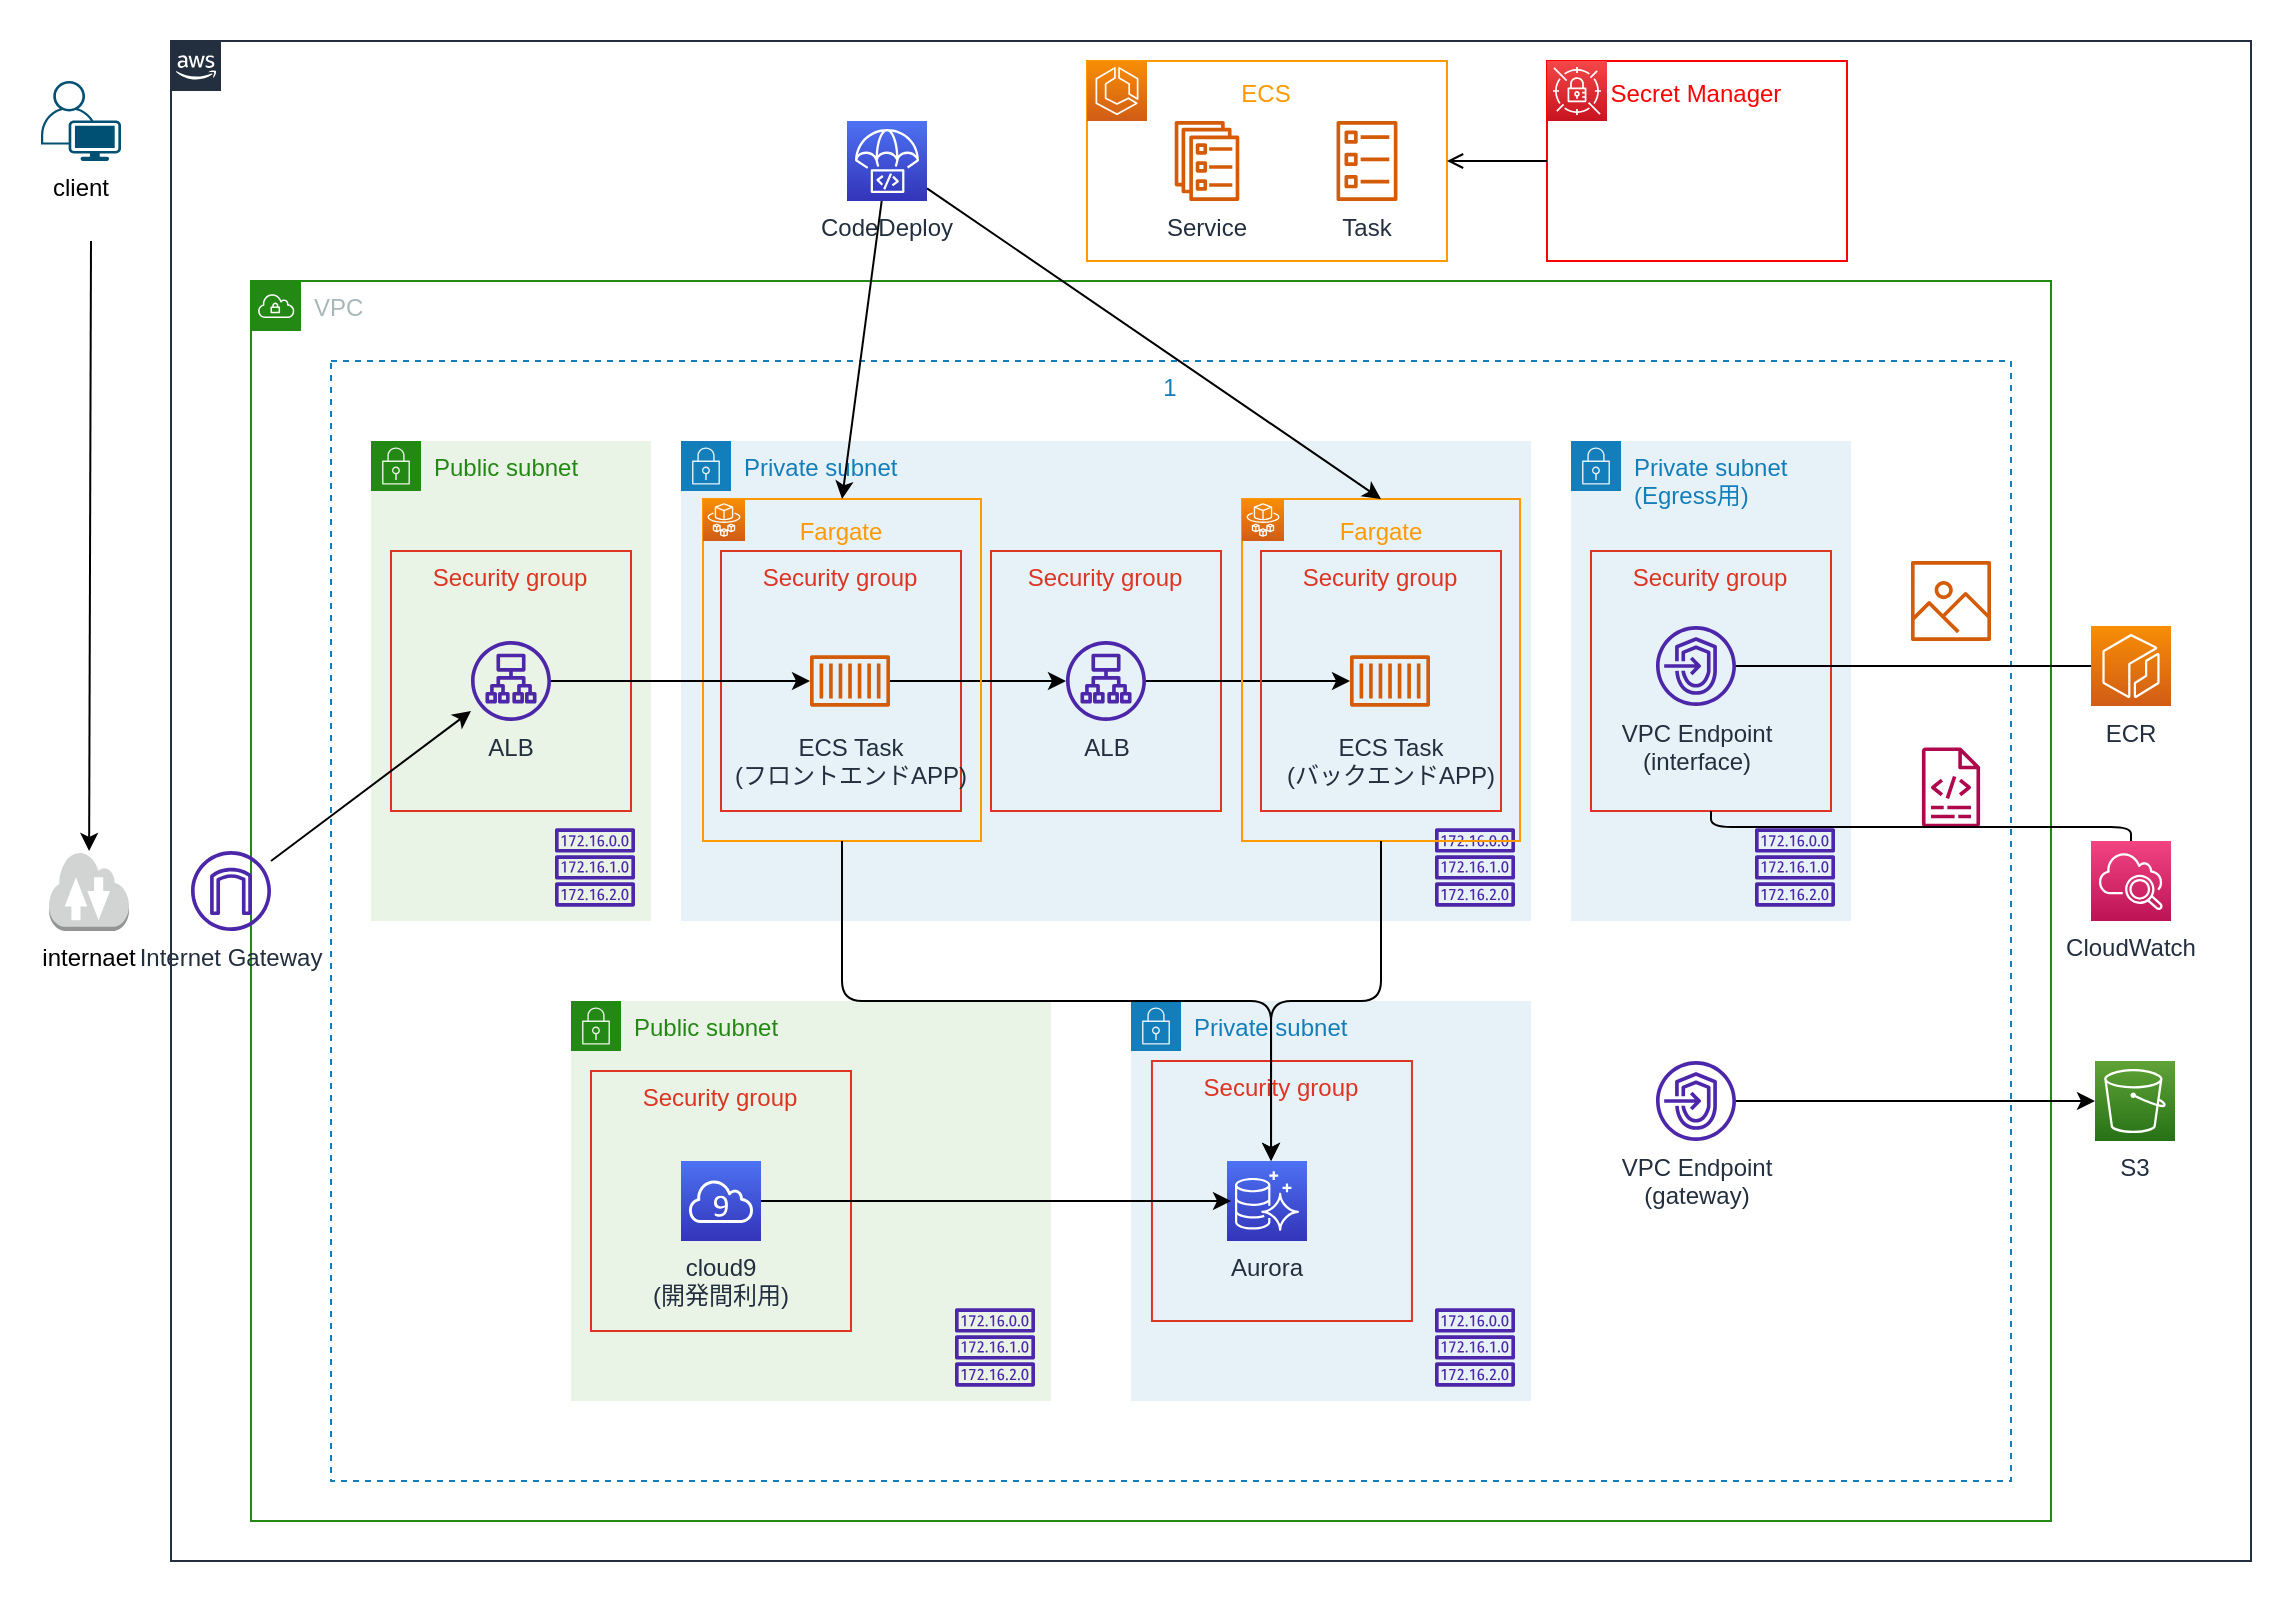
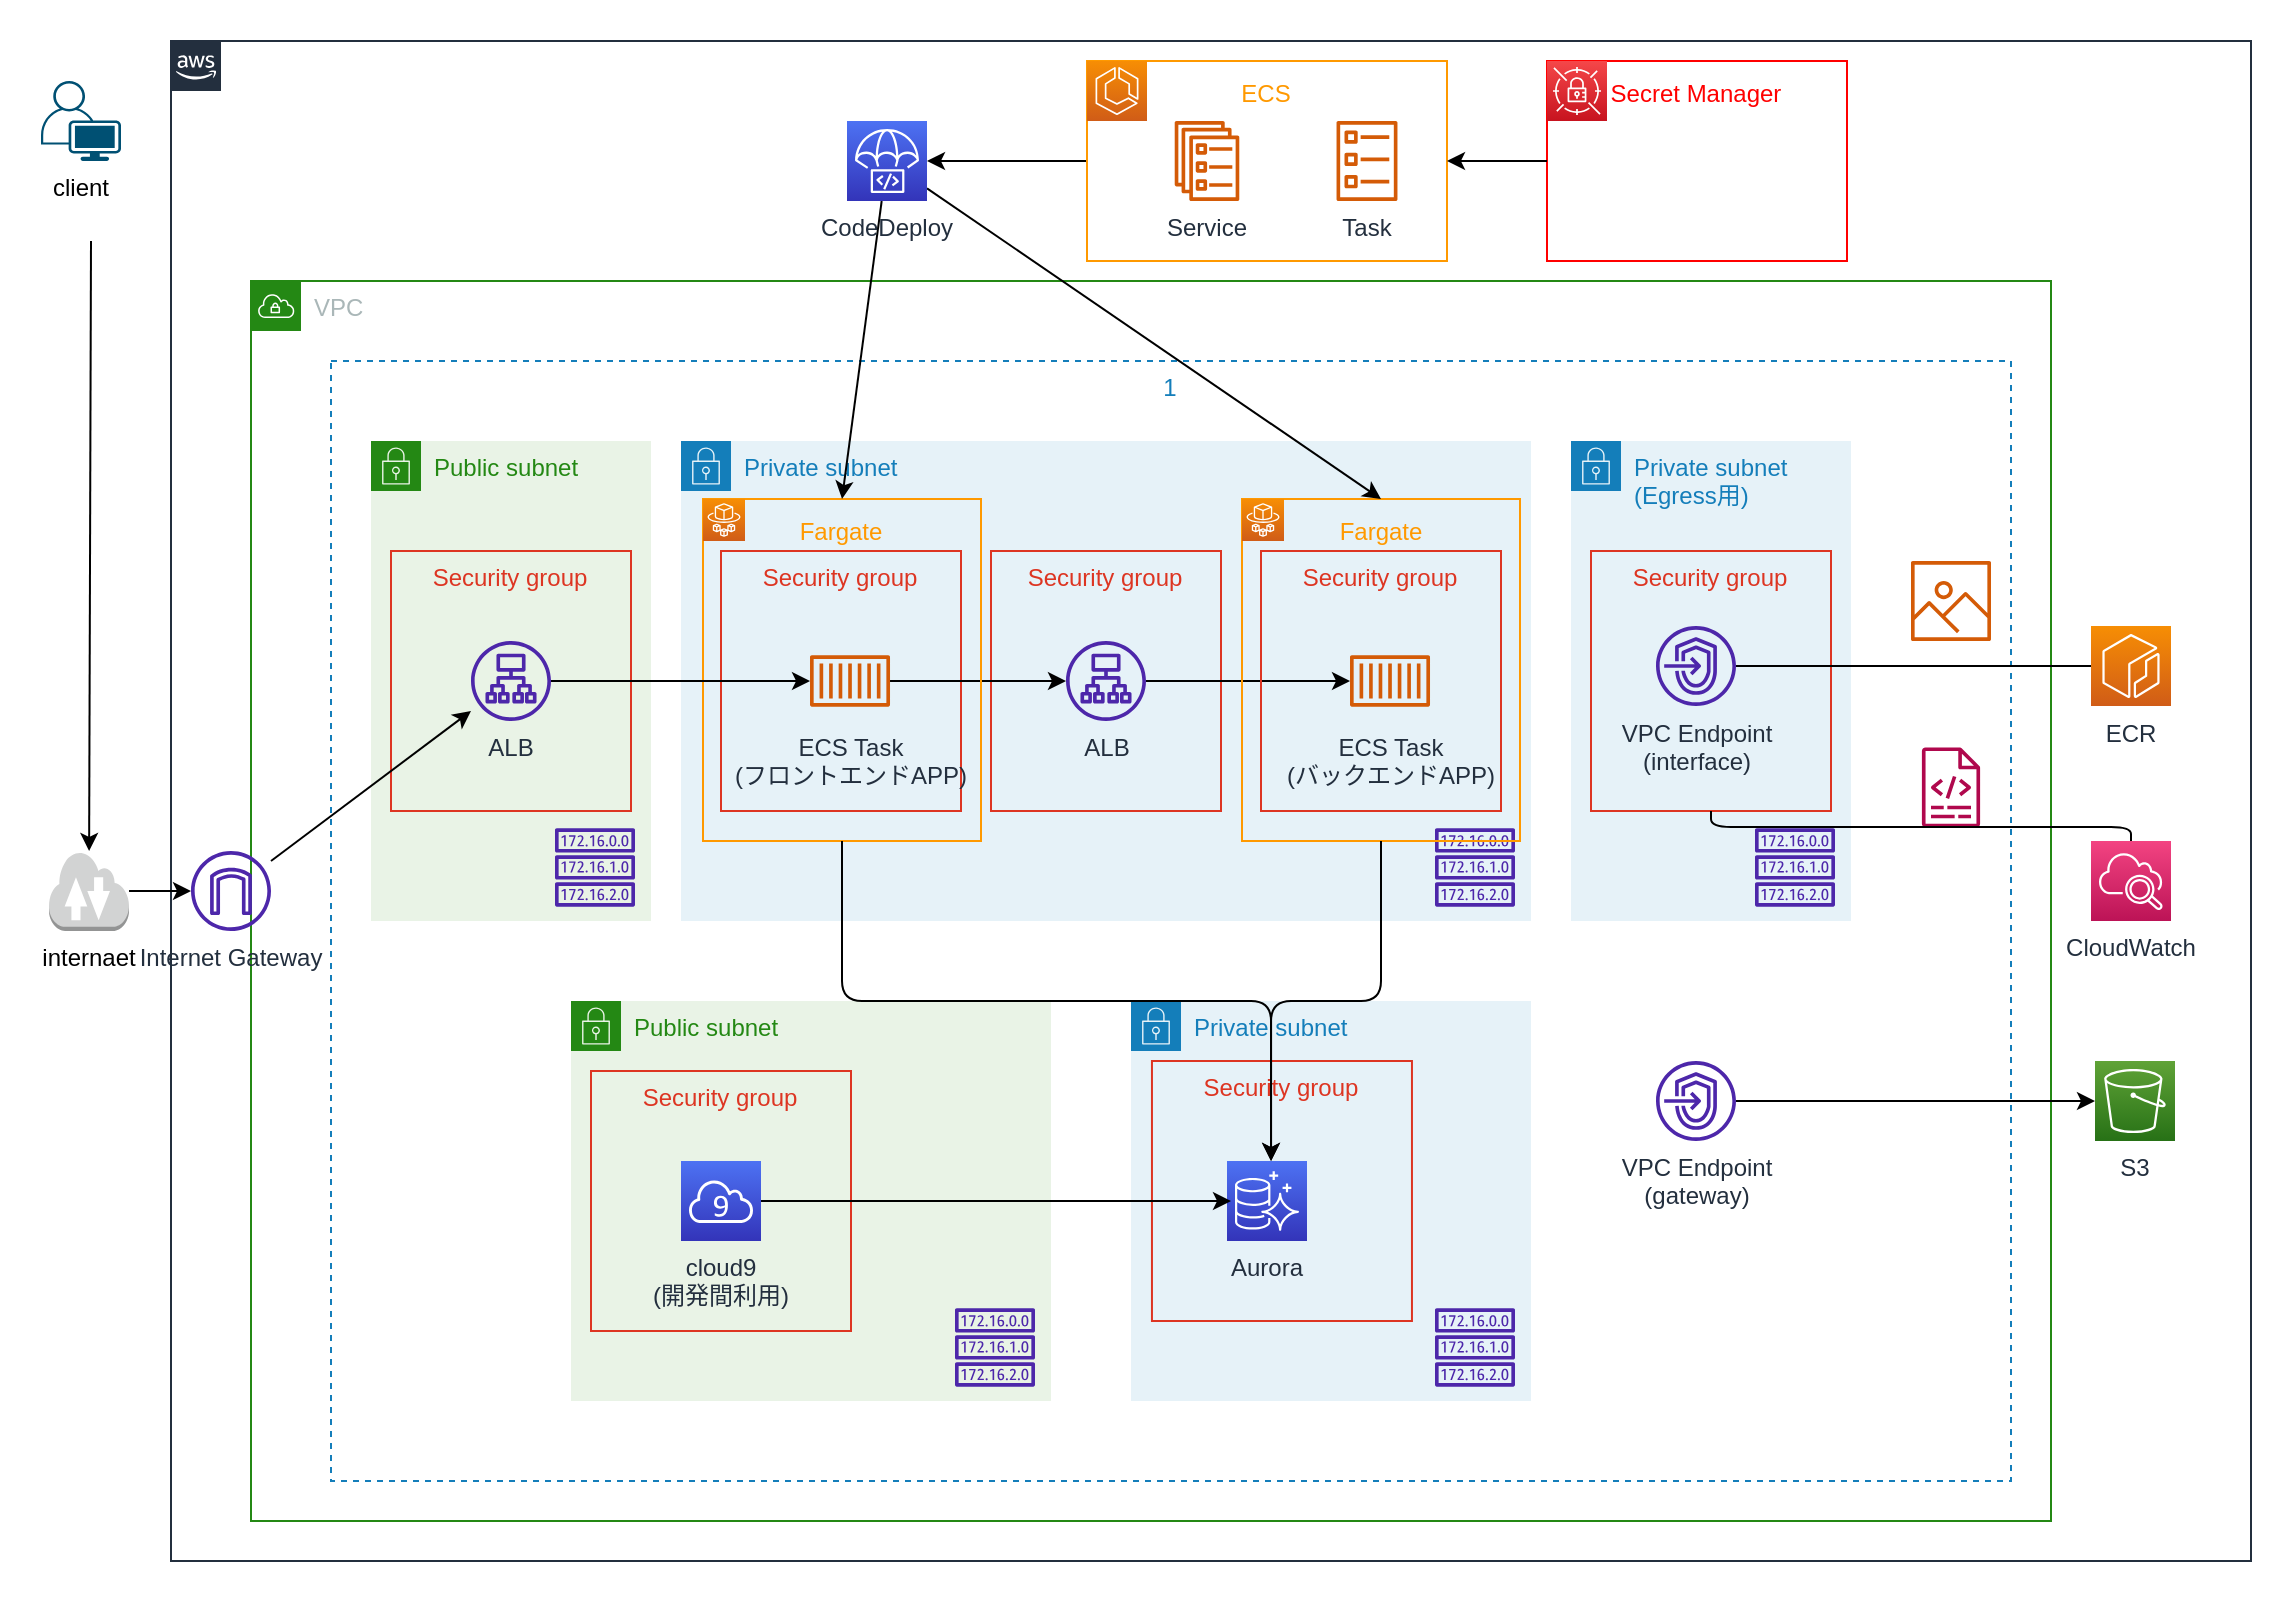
edge "ECS" -> "CodeDeploy": added
edge "Secret Manager" -> "ECS": arrowhead open -> classic
edge "internaet" -> "Internet Gateway": added
